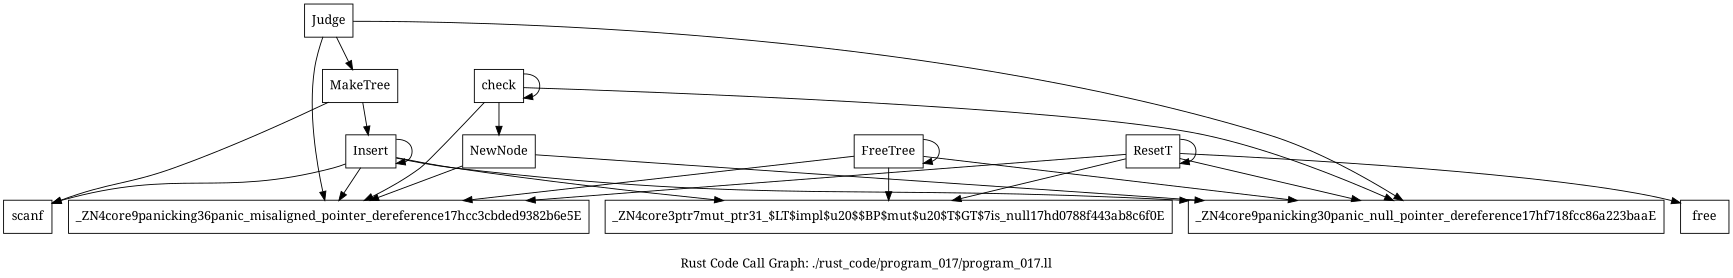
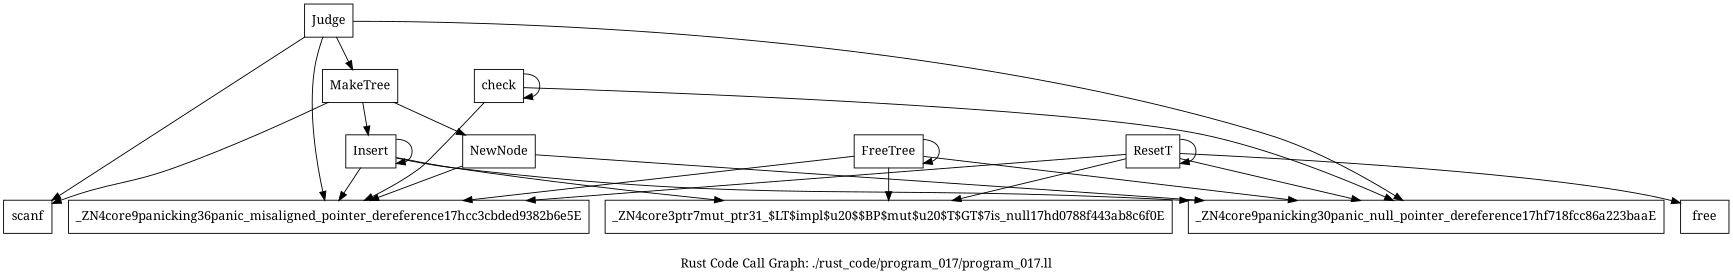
edge "check" -> "NewNode": now "MakeTree" -> "NewNode"
edge "Insert" -> "scanf": now "Judge" -> "scanf"
